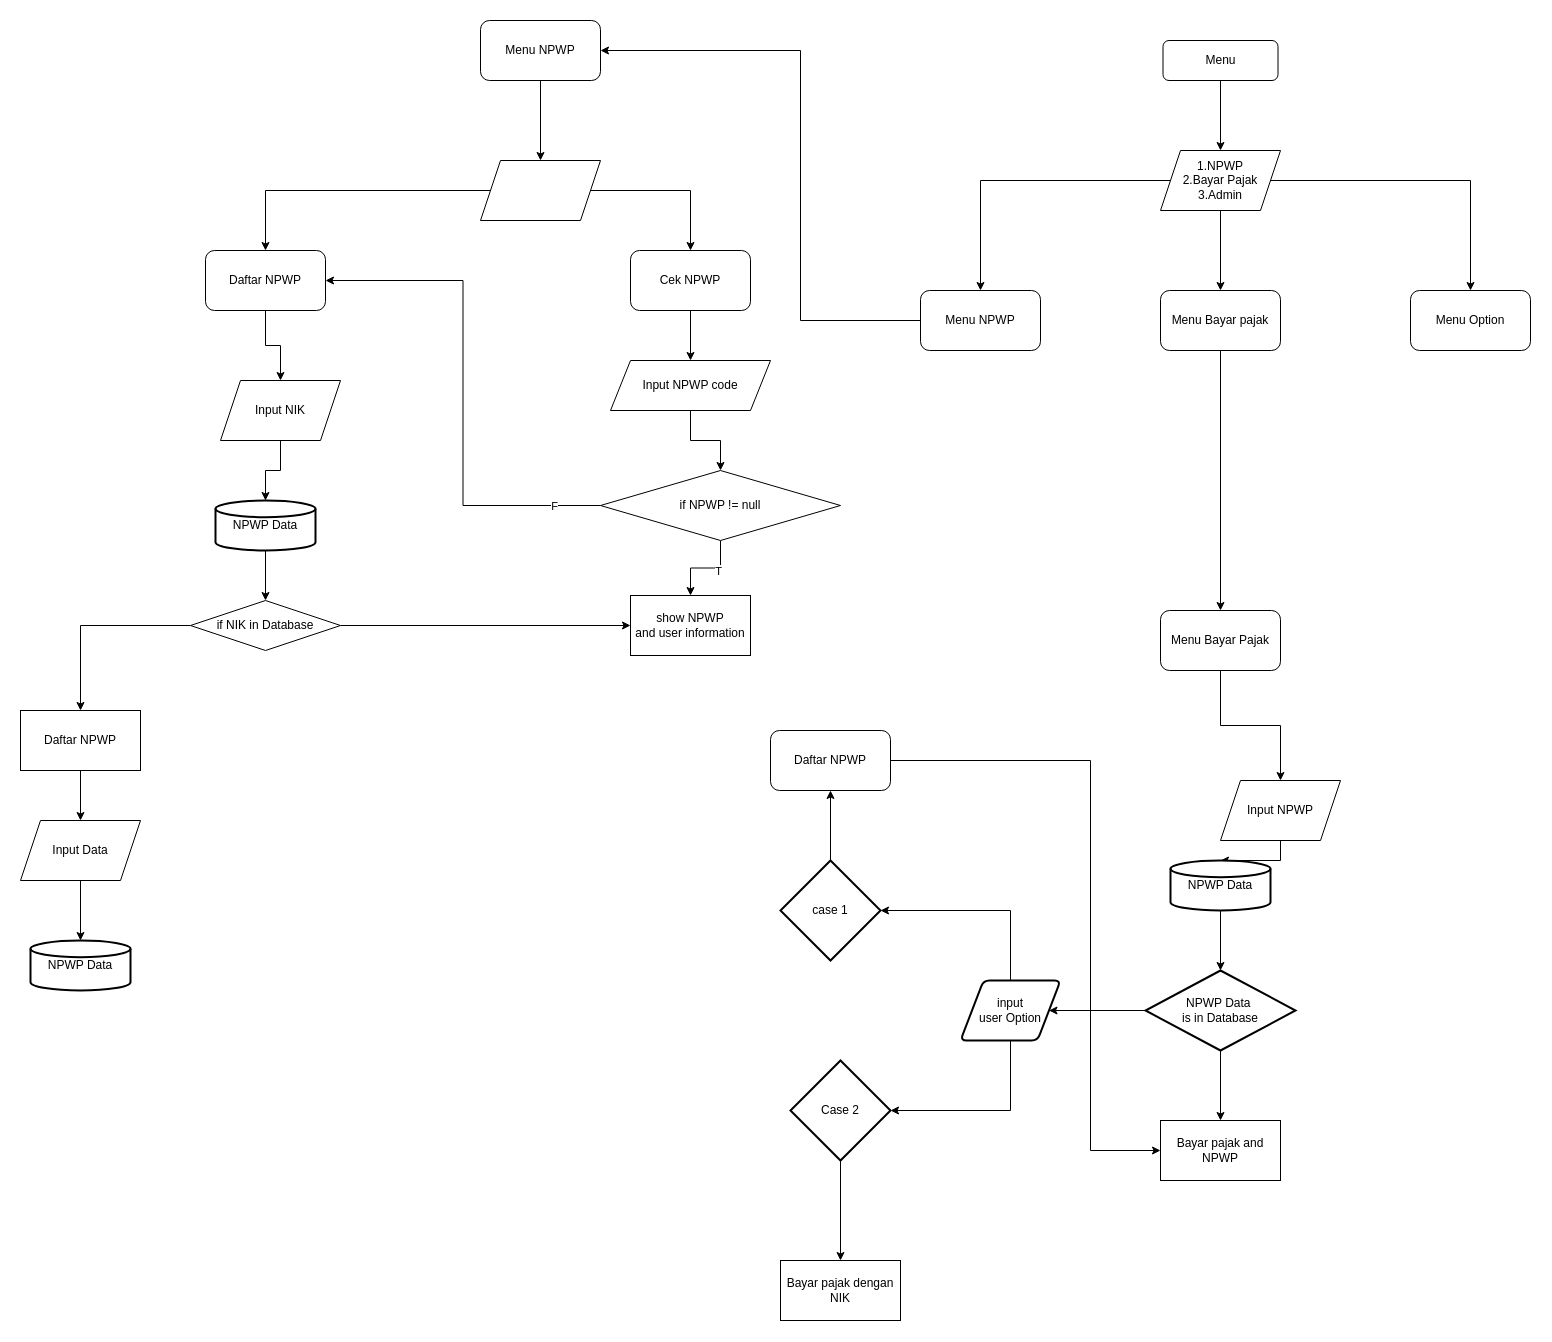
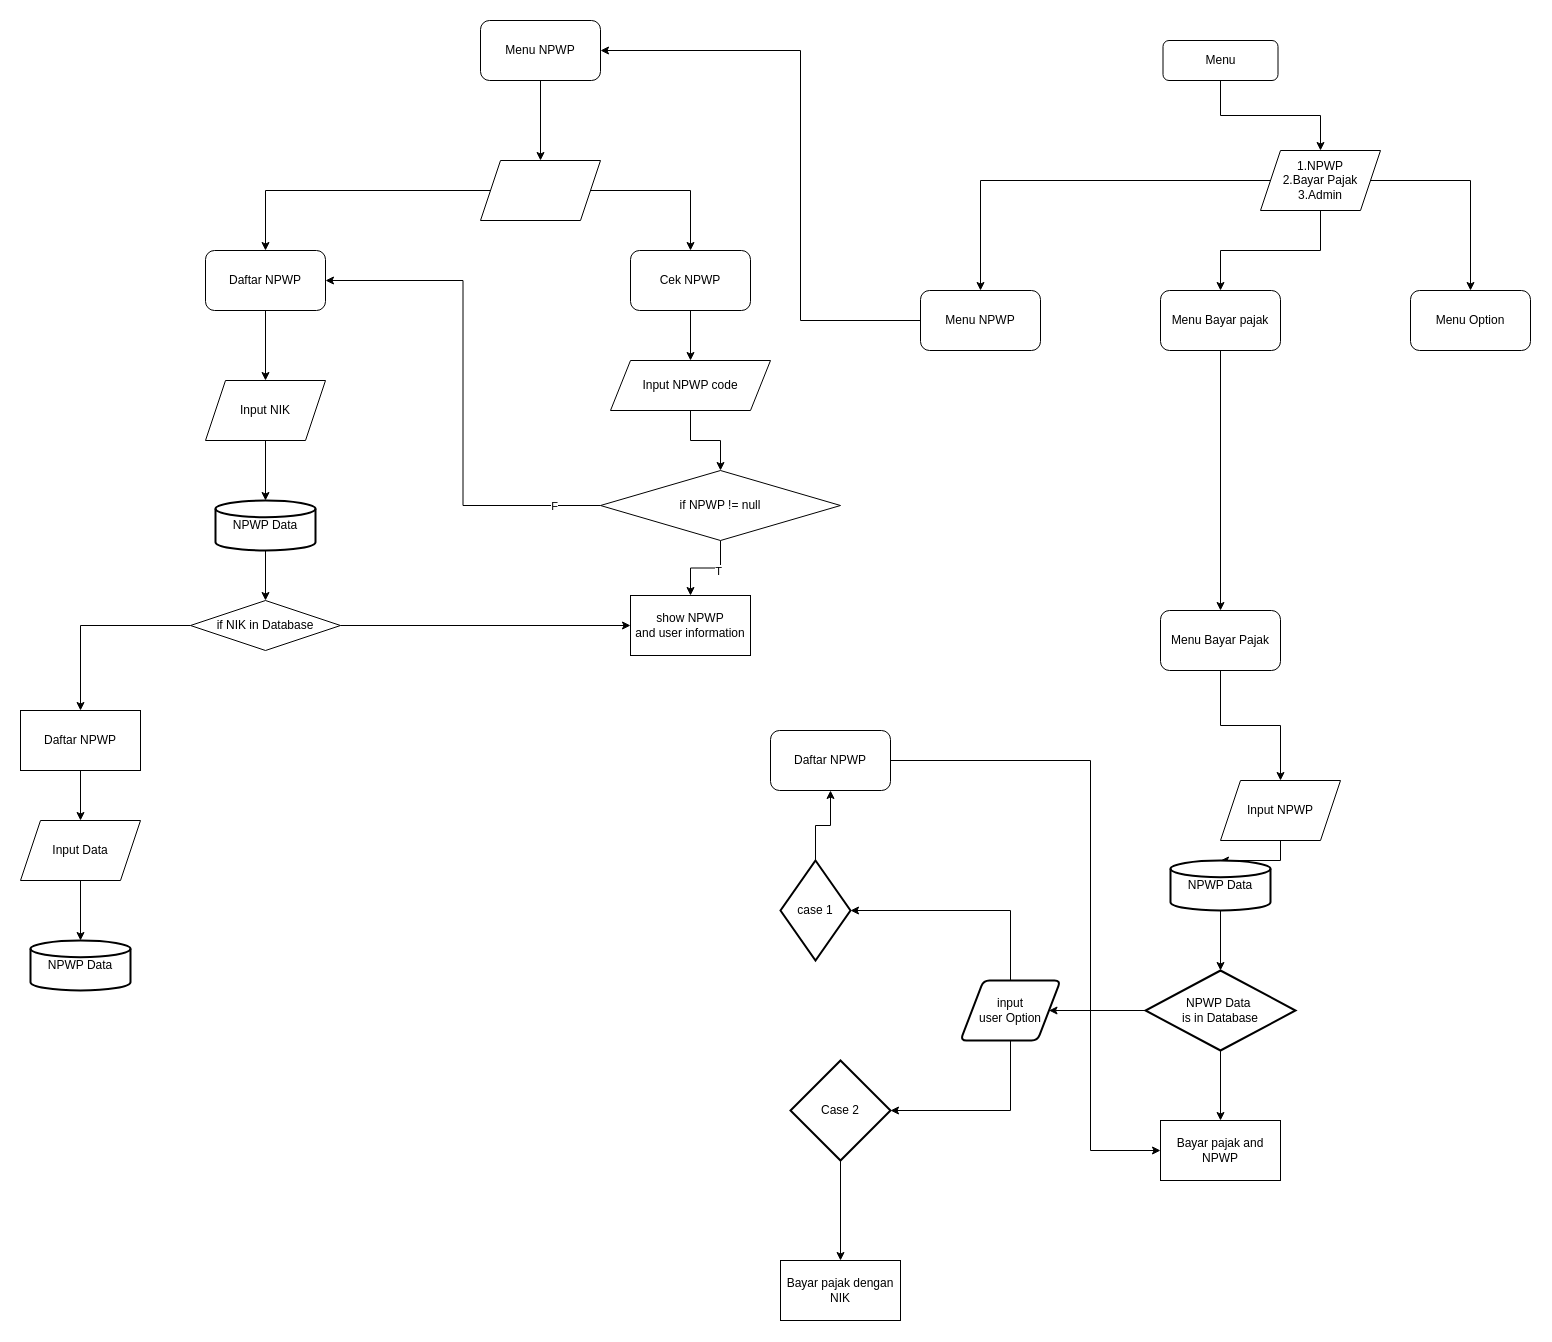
node "1.NPWP 2.Bayar Pajak 3.Admin": moved (1221, 181) -> (1321, 181)
node "Input NIK": moved (281, 411) -> (266, 411)
node "case 1": size 100x100 -> 70x100
